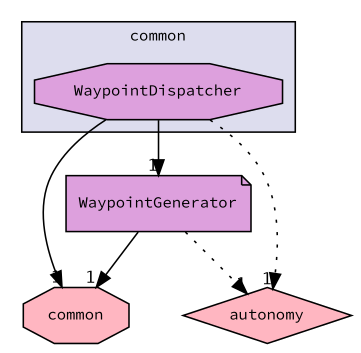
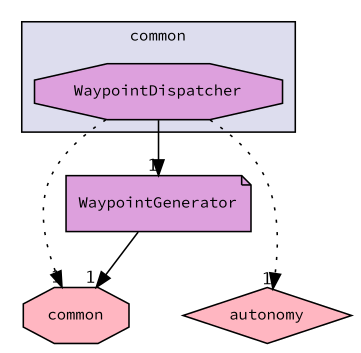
edge "WaypointDispatcher" -> "common": style solid -> dotted
edge "WaypointGenerator" -> "autonomy": removed
